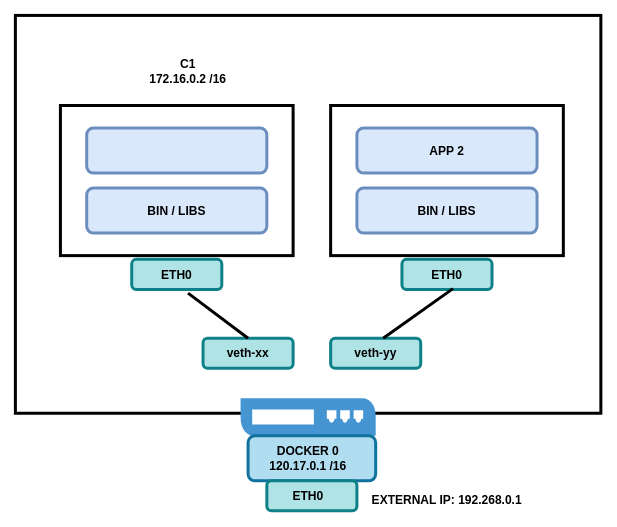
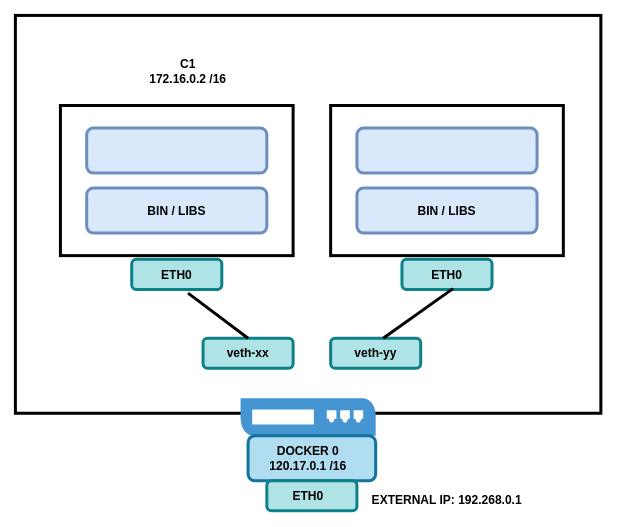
node "APP 2": removed
